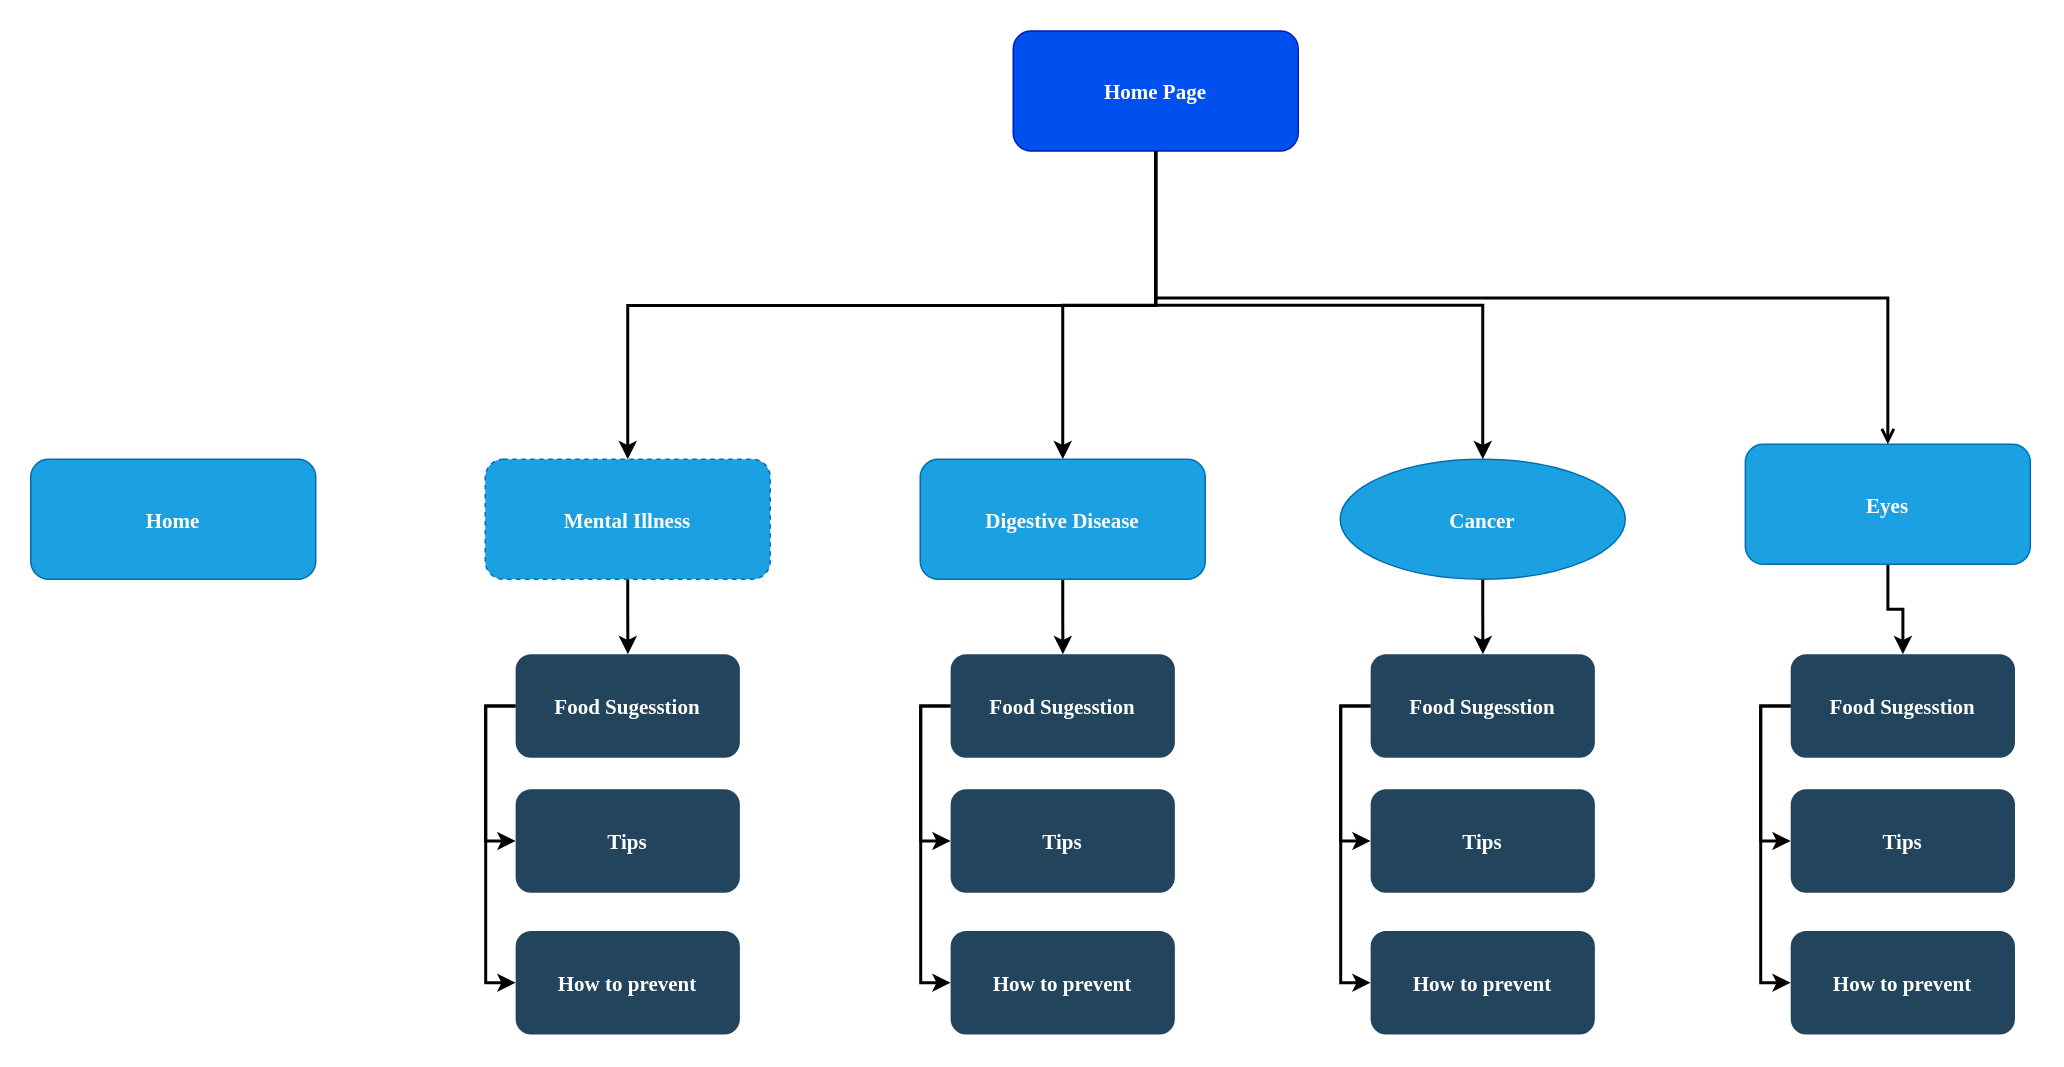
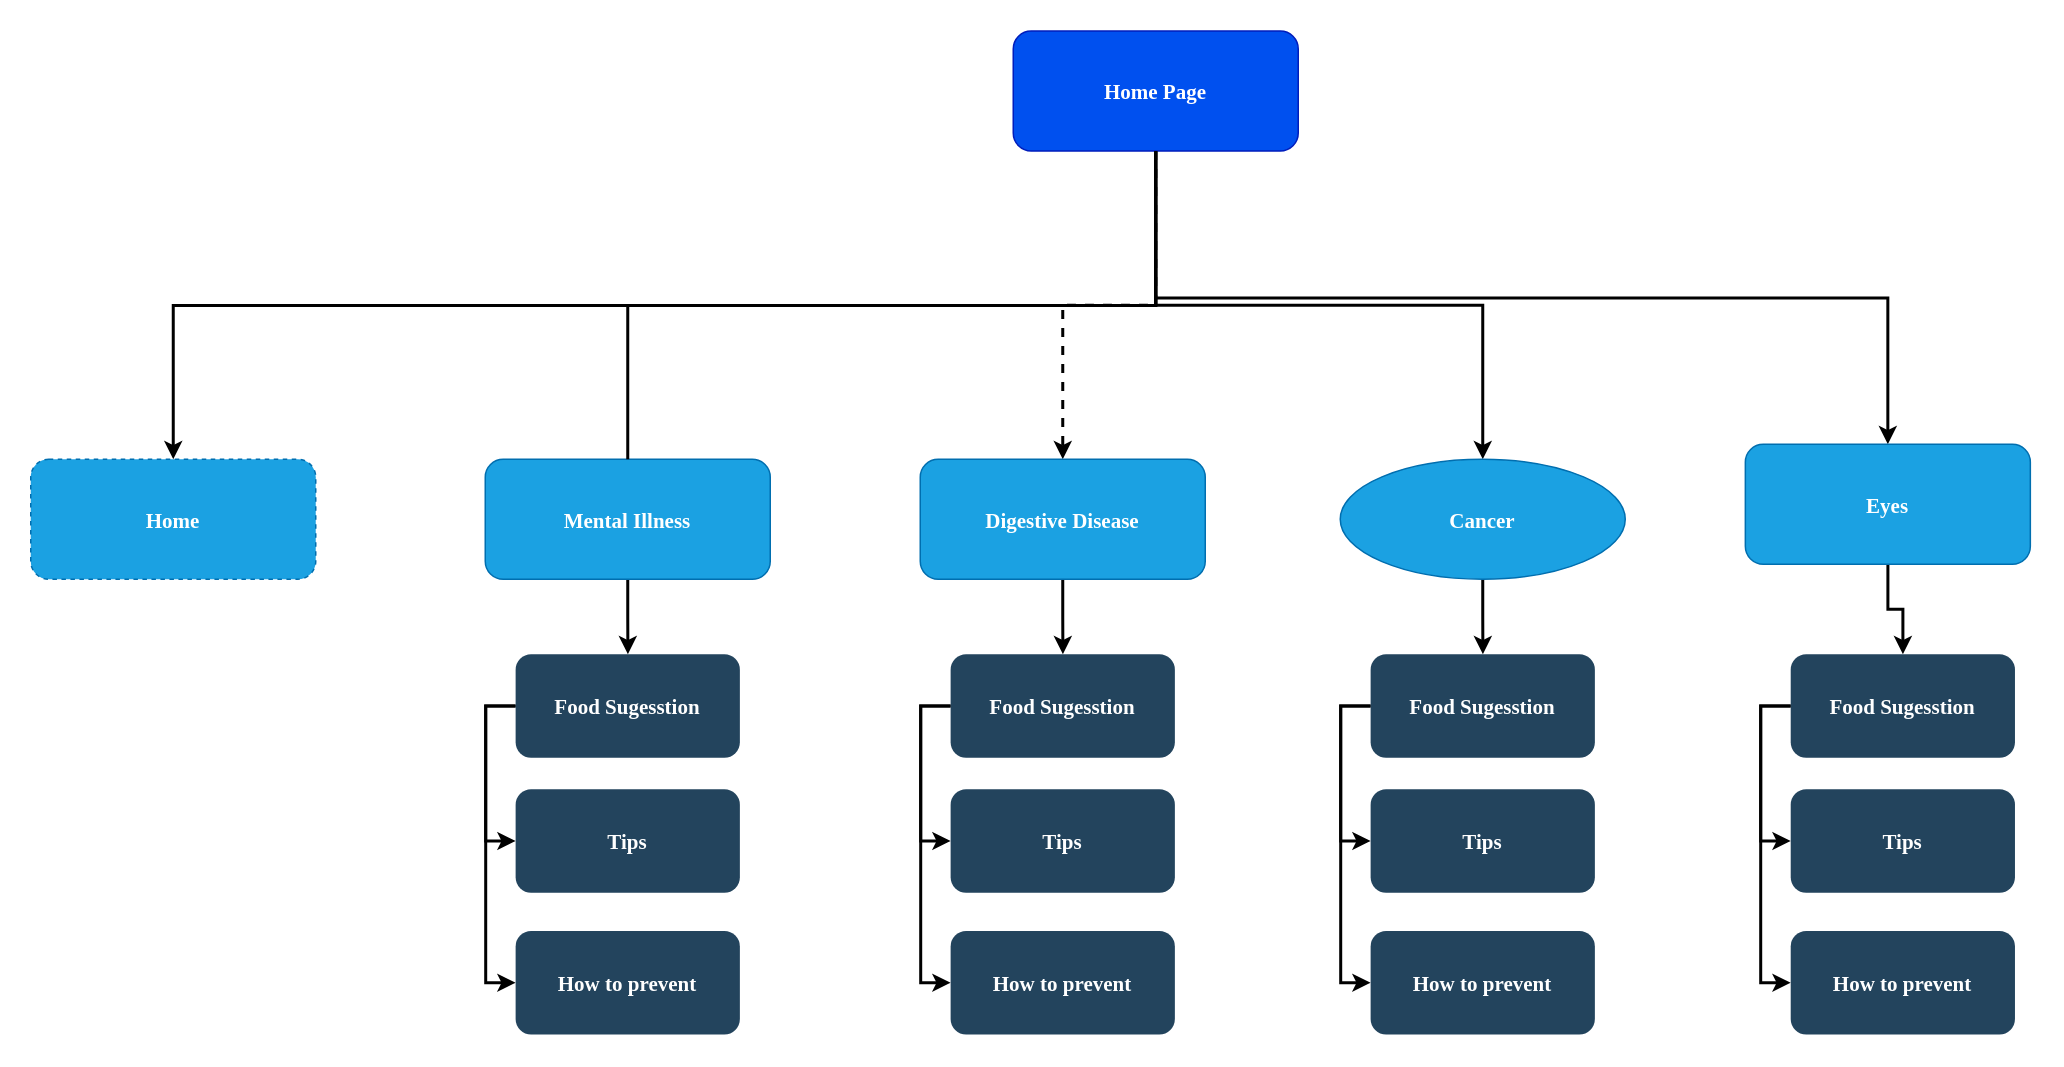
edge "Home Page" -> "Home": added
edge "Home Page" -> "Digestive Disease": style solid -> dashed
edge "Home Page" -> "Eyes": arrowhead open -> classic
edge "Home Page" -> "Mental Illness": arrowhead classic -> none
node "Home": style solid -> dashed
node "Mental Illness": style dashed -> solid
